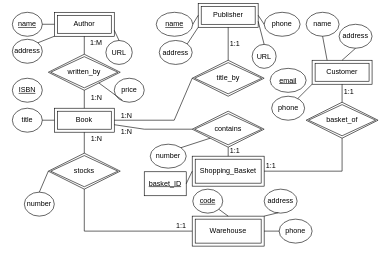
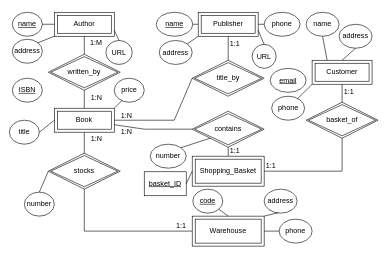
node "Publisher": moved (228, 15) -> (228, 24)
edge "written_by" -- "price": now "Book" -- "price"
node "title": moved (27, 120) -> (24, 132)
